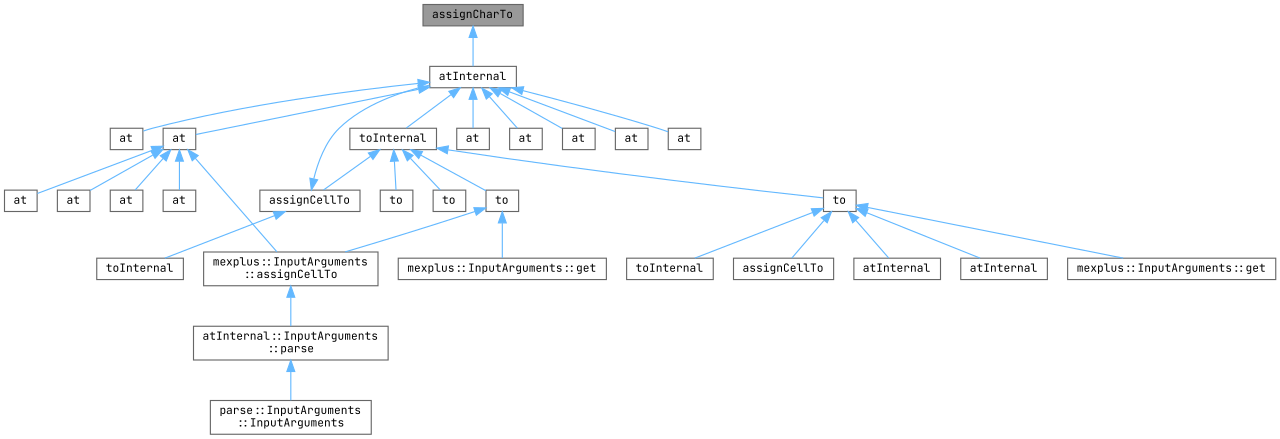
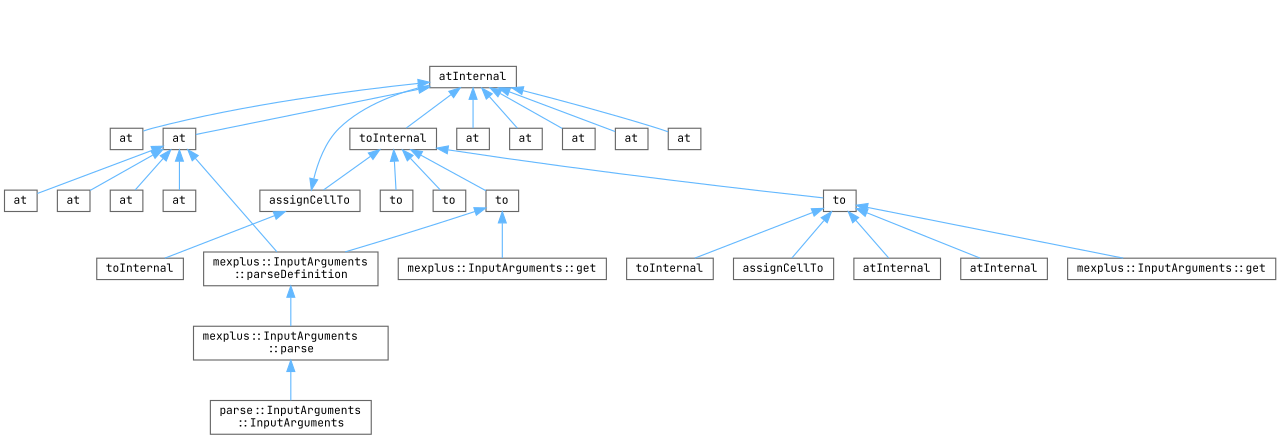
node "assignCharTo": removed
node "mexplus::InputArguments ::assignCellTo": label "mexplus::InputArguments ::assignCellTo" -> "mexplus::InputArguments ::parseDefinition"
node "atInternal::InputArguments ::parse": label "atInternal::InputArguments ::parse" -> "mexplus::InputArguments ::parse"
